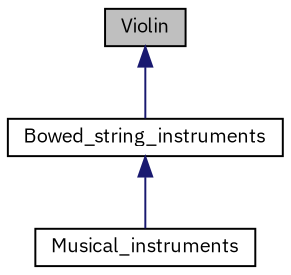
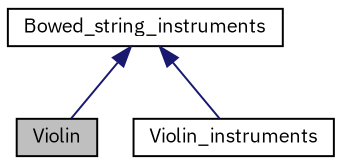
edge "Bowed_string_instruments" -> "Violin": reversed
node "Musical_instruments": label "Musical_instruments" -> "Violin_instruments"
